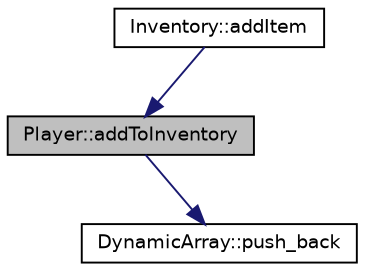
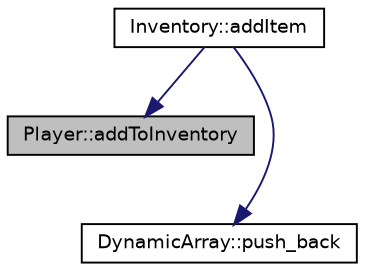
edge "Player::addToInventory" -> "DynamicArray::push_back": now "Inventory::addItem" -> "DynamicArray::push_back"
